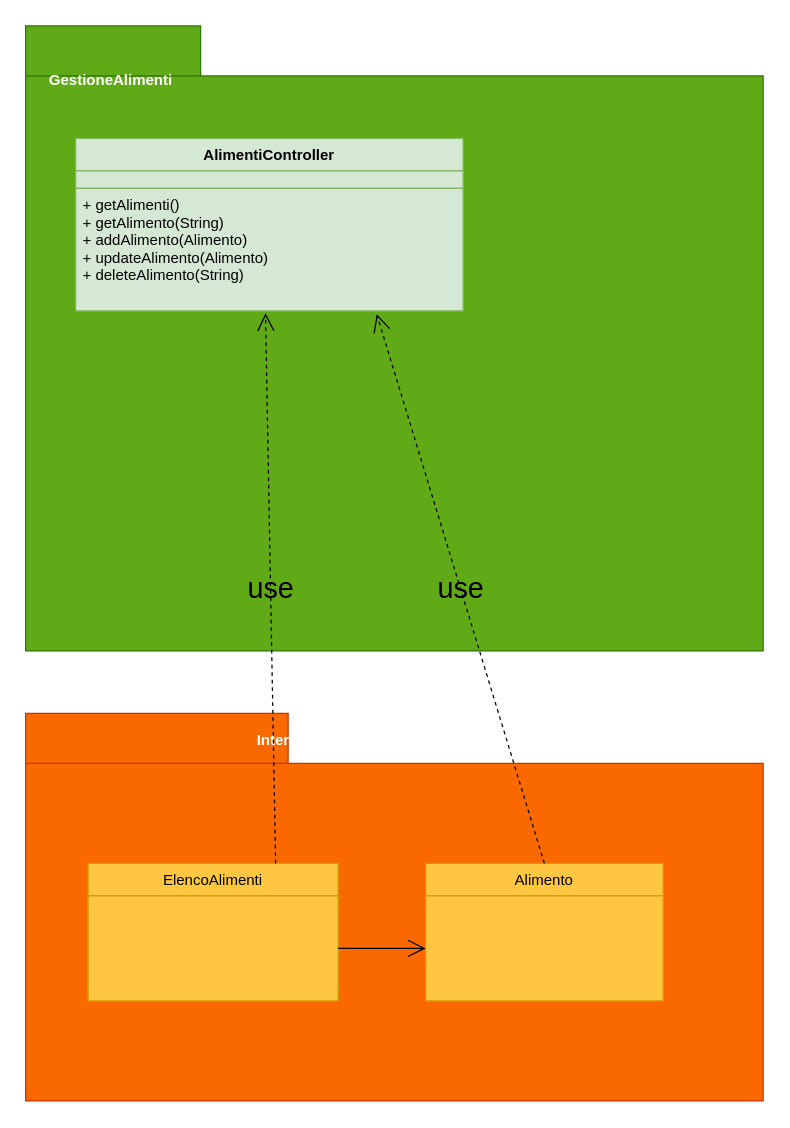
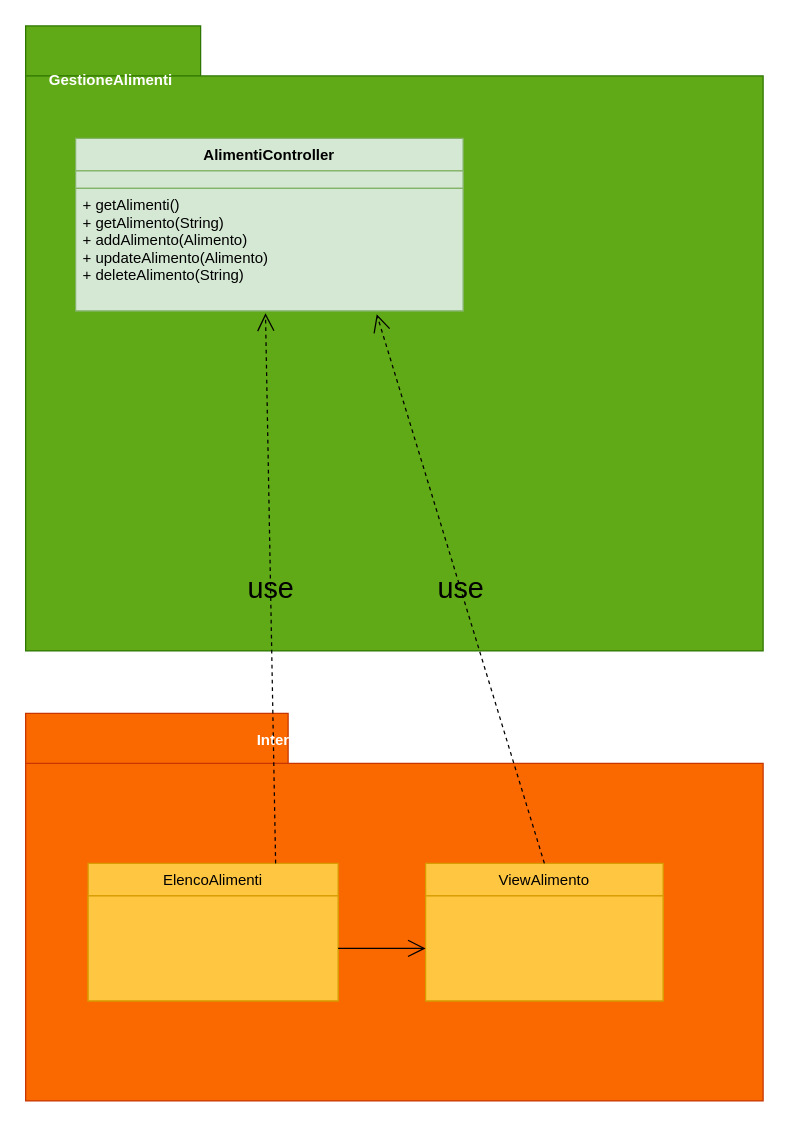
node "Alimento": label "Alimento" -> "ViewAlimento"
